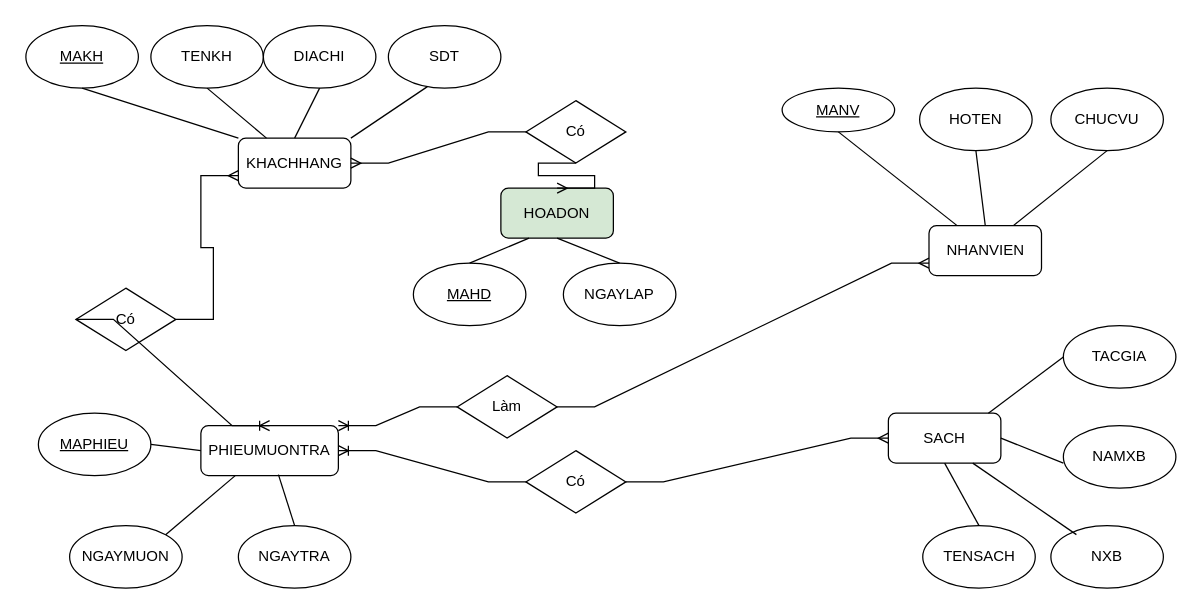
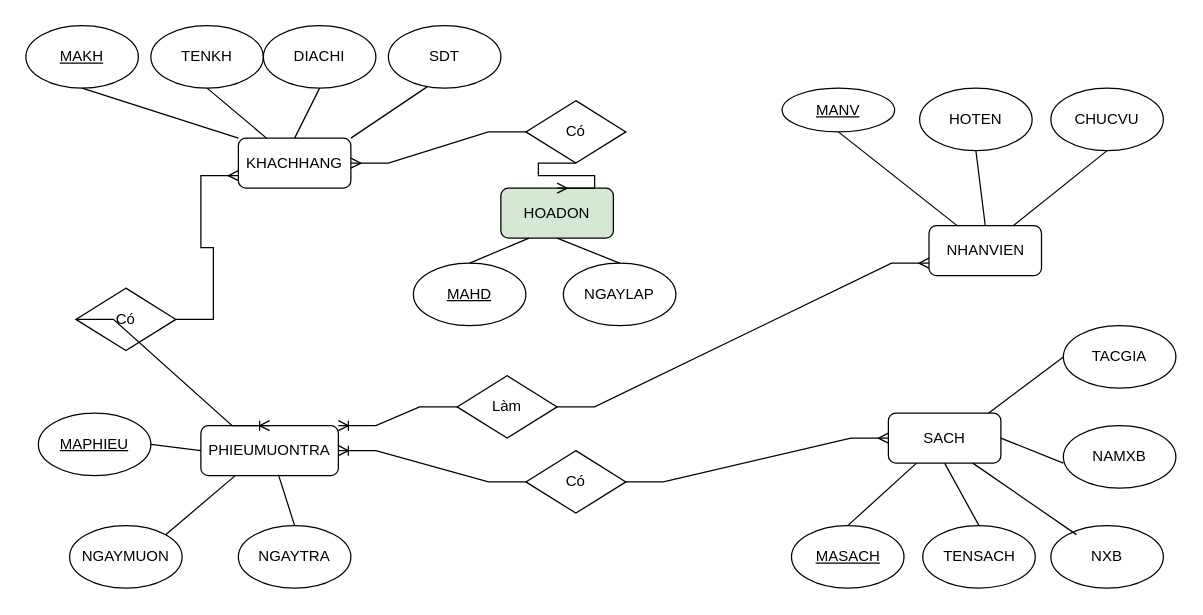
edge "SACH" -- "MASACH": added
node "MASACH": added
